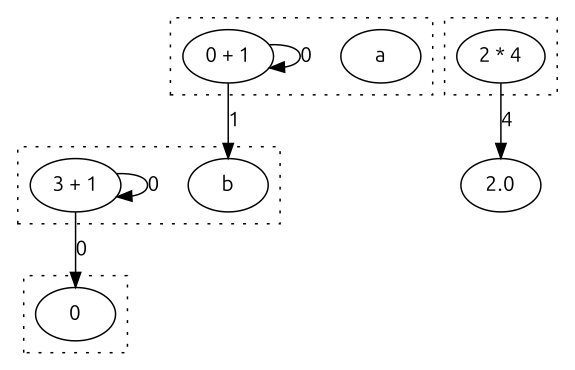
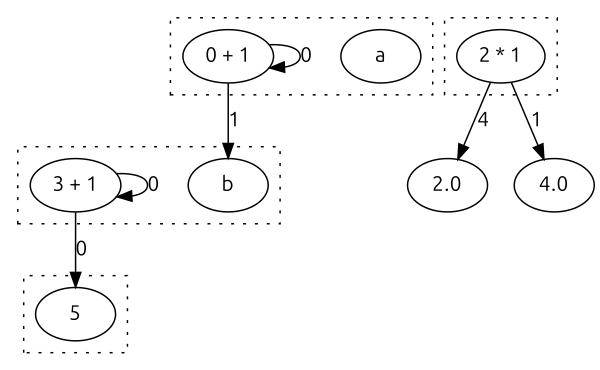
node "2 * 4": label "2 * 4" -> "2 * 1"
node "4.0": added
node "0": label "0" -> "5"
